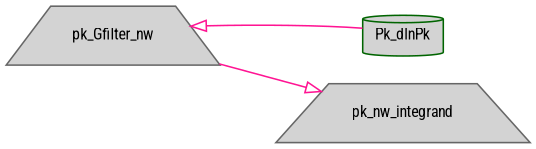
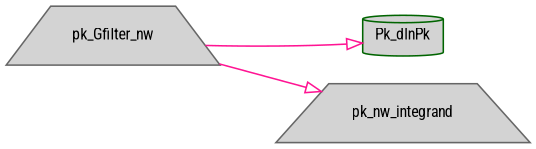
edge "Pk_dlnPk" -> "pk_Gfilter_nw": reversed
